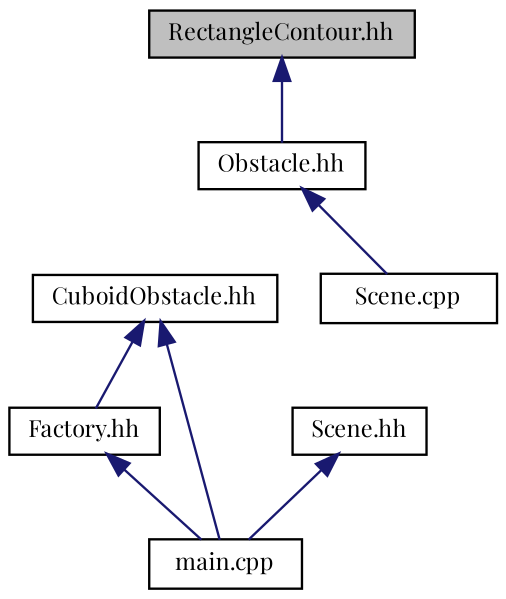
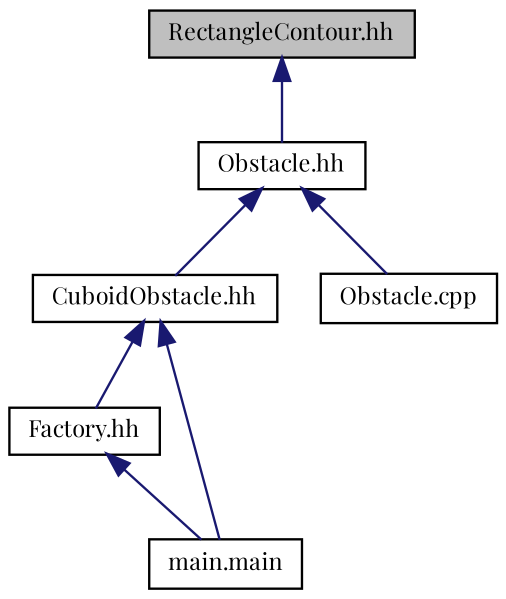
edge "CuboidObstacle.hh" -> "Obstacle.hh": added
node "Scene.cpp": label "Scene.cpp" -> "Obstacle.cpp"
node "Scene.hh": removed
node "main.cpp": label "main.cpp" -> "main.main"
